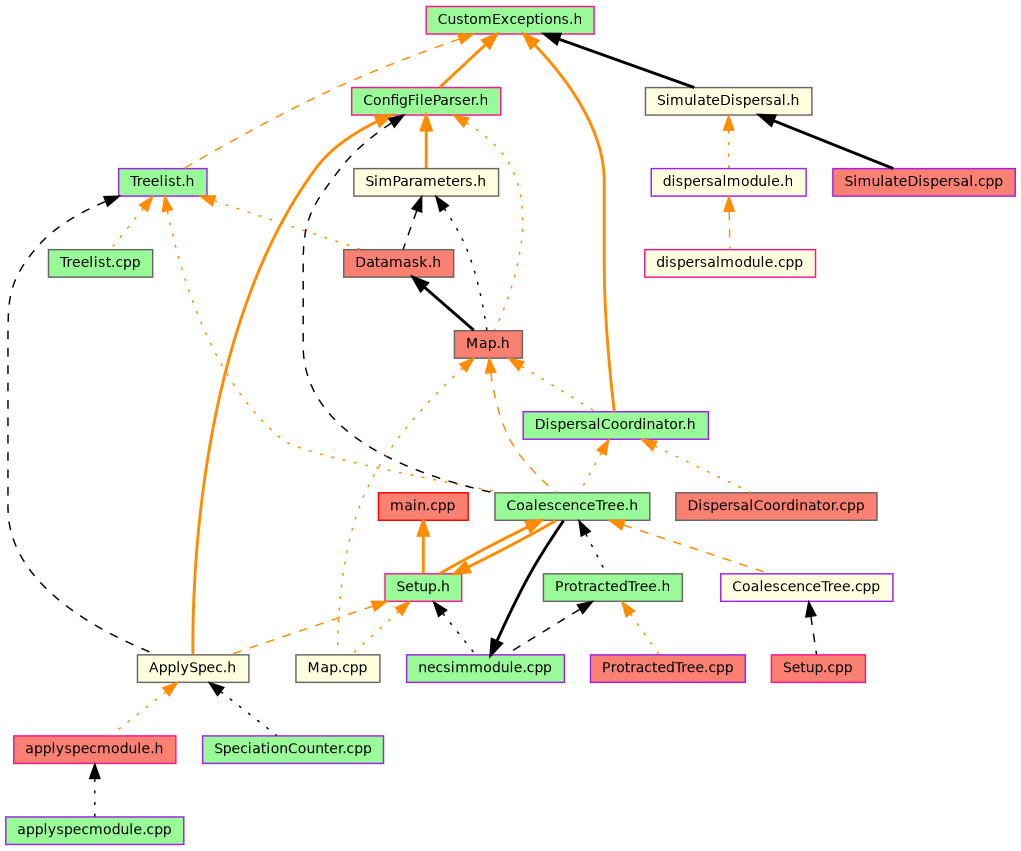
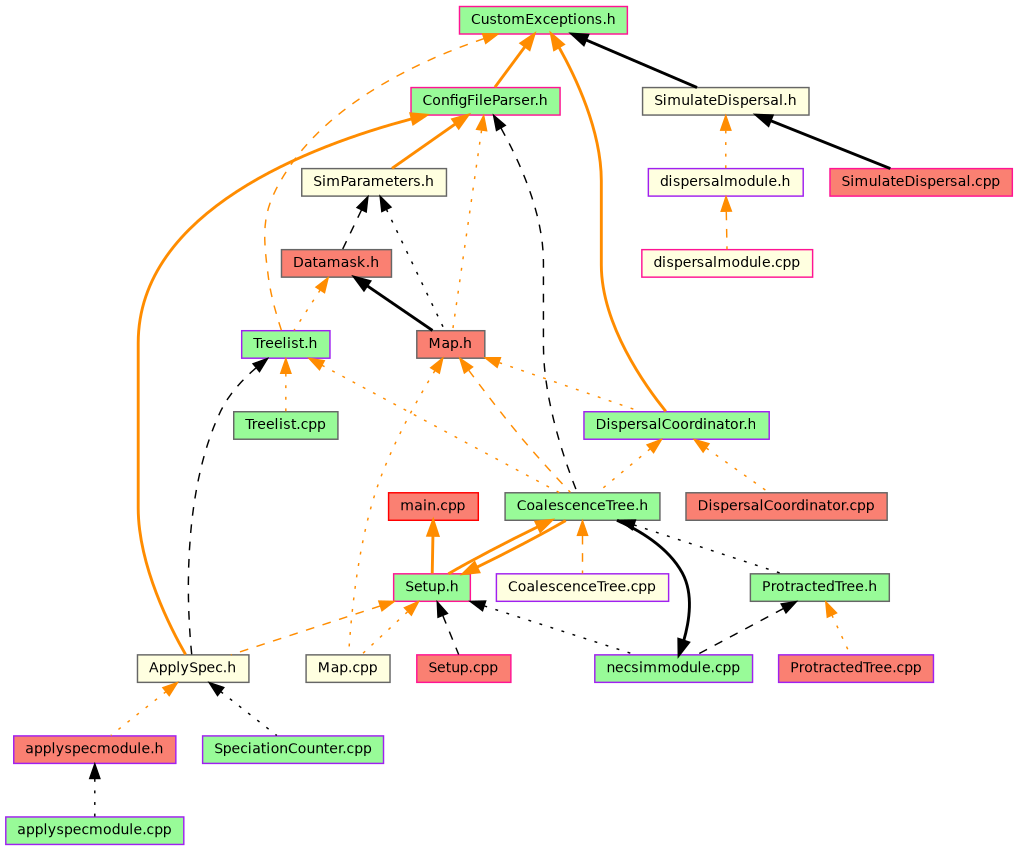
node "SimulateDispersal.cpp": color purple -> deeppink
edge "Datamask.h" -> "Treelist.h": reversed
edge "Setup.cpp" -> "CoalescenceTree.cpp": now "Setup.cpp" -> "Setup.h"
node "applyspecmodule.h": color deeppink -> purple
